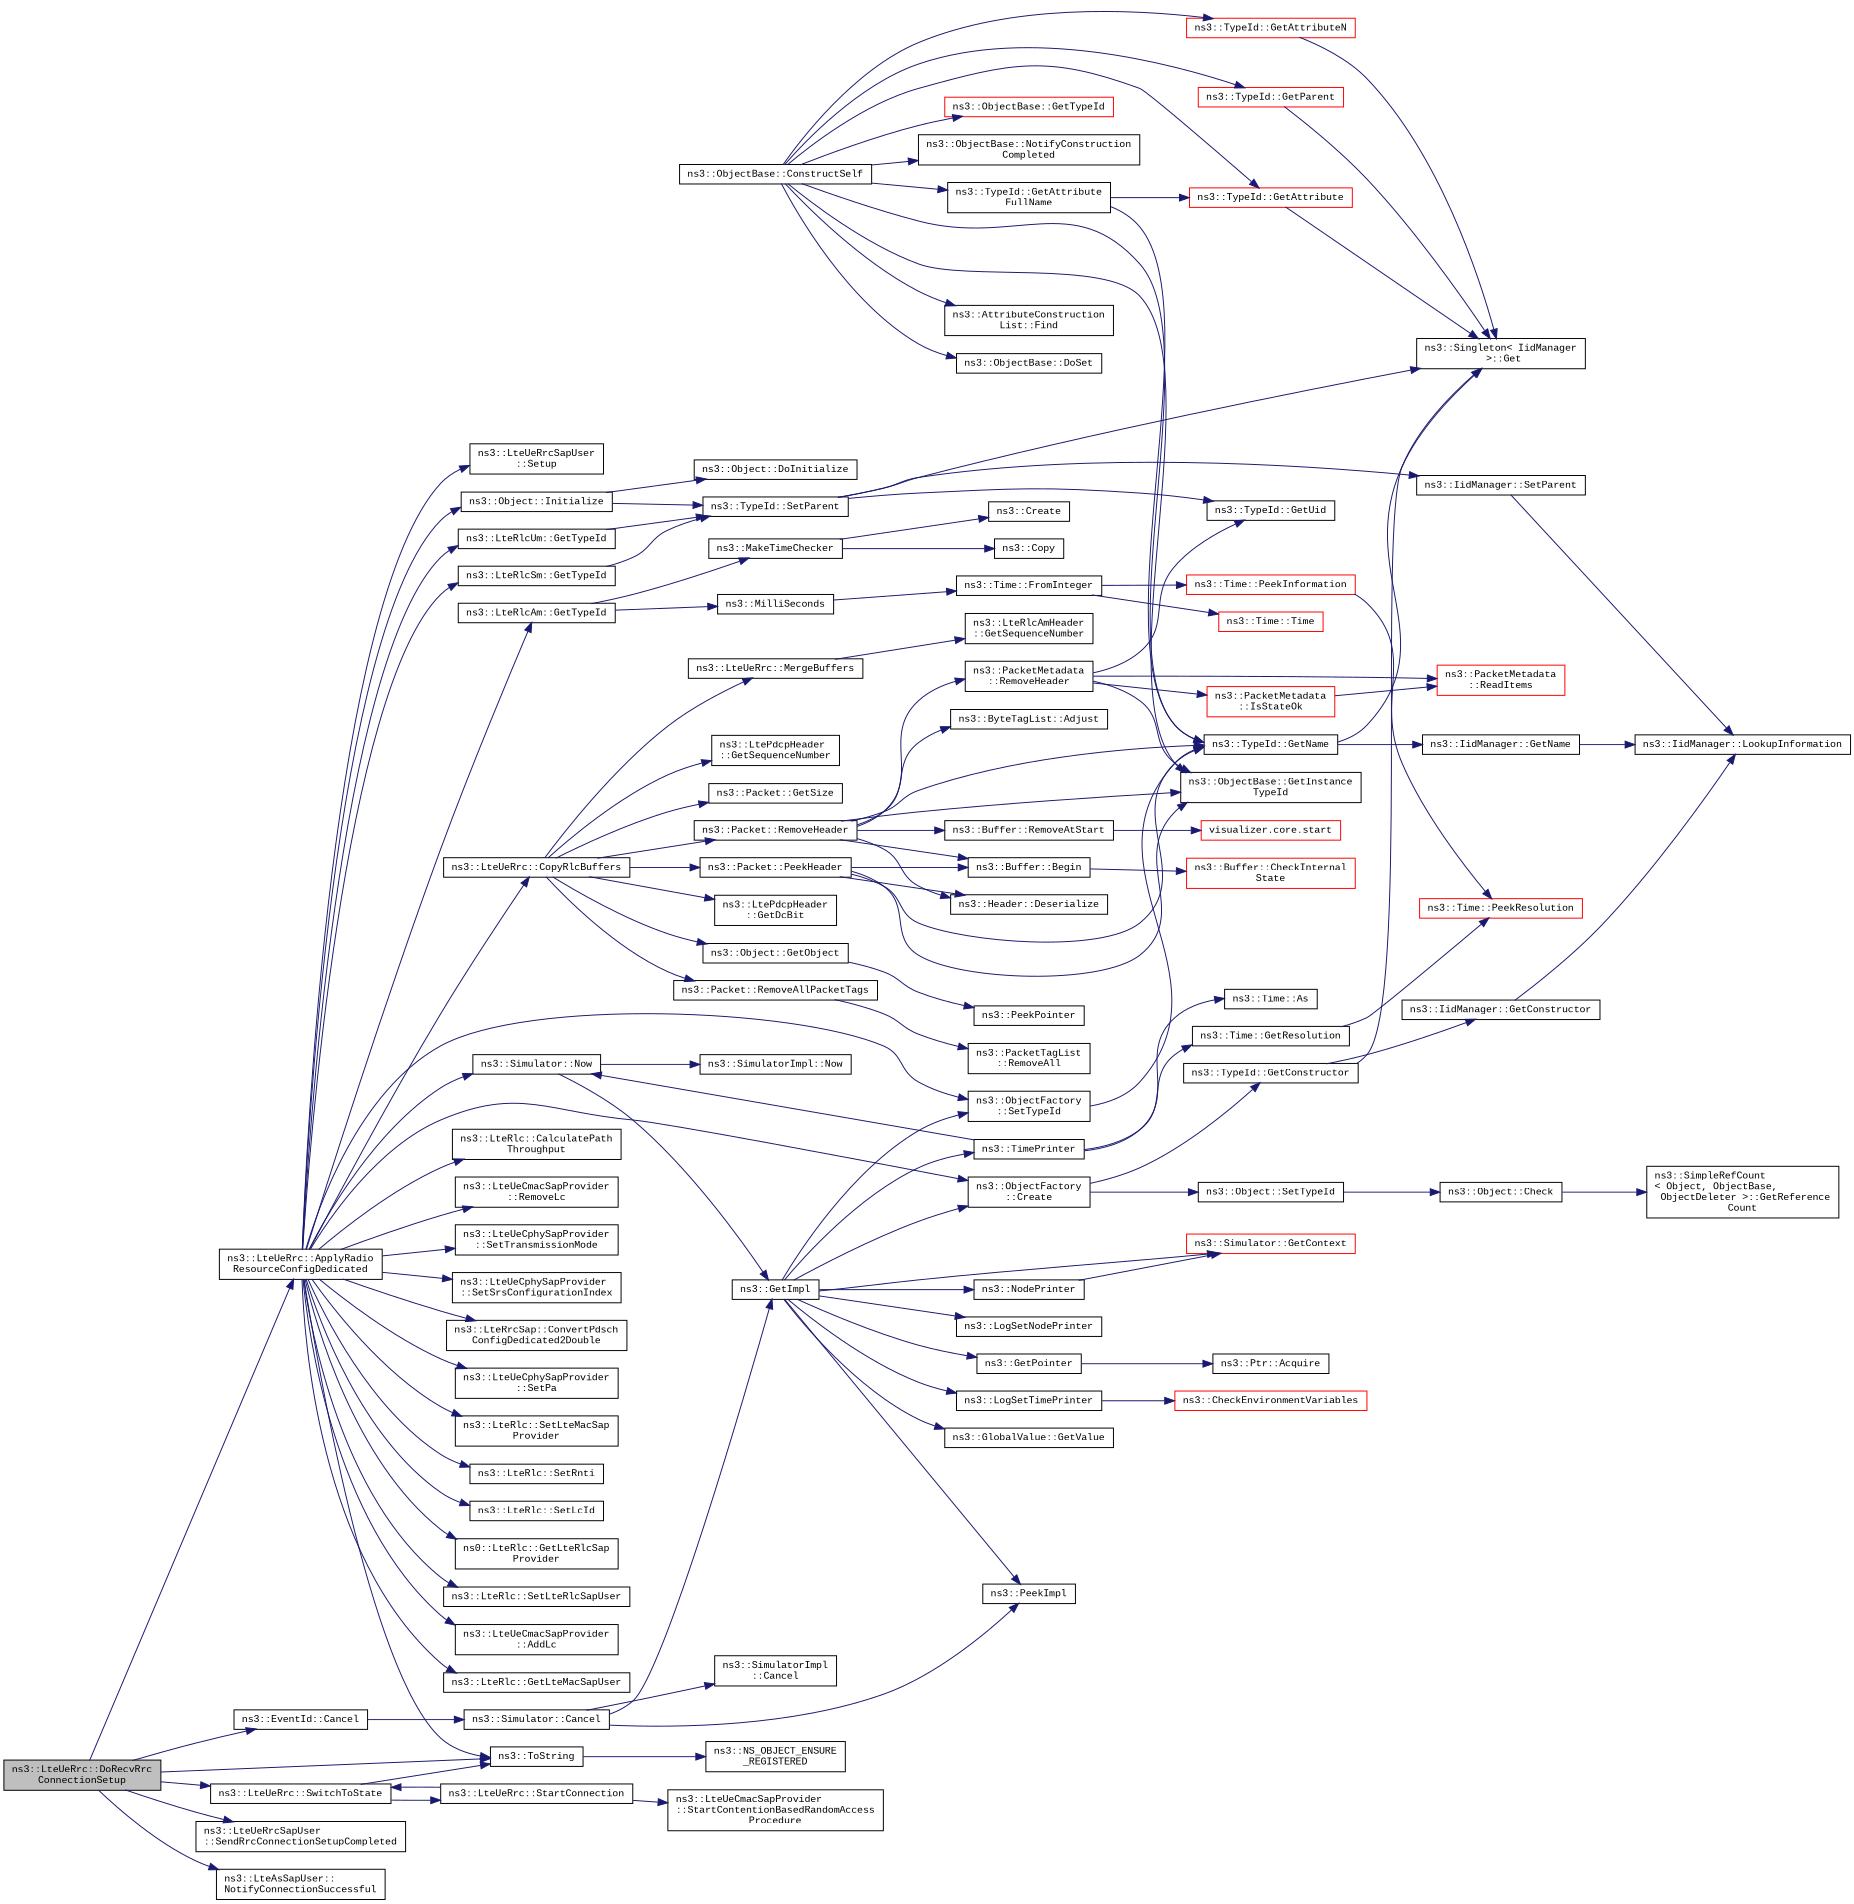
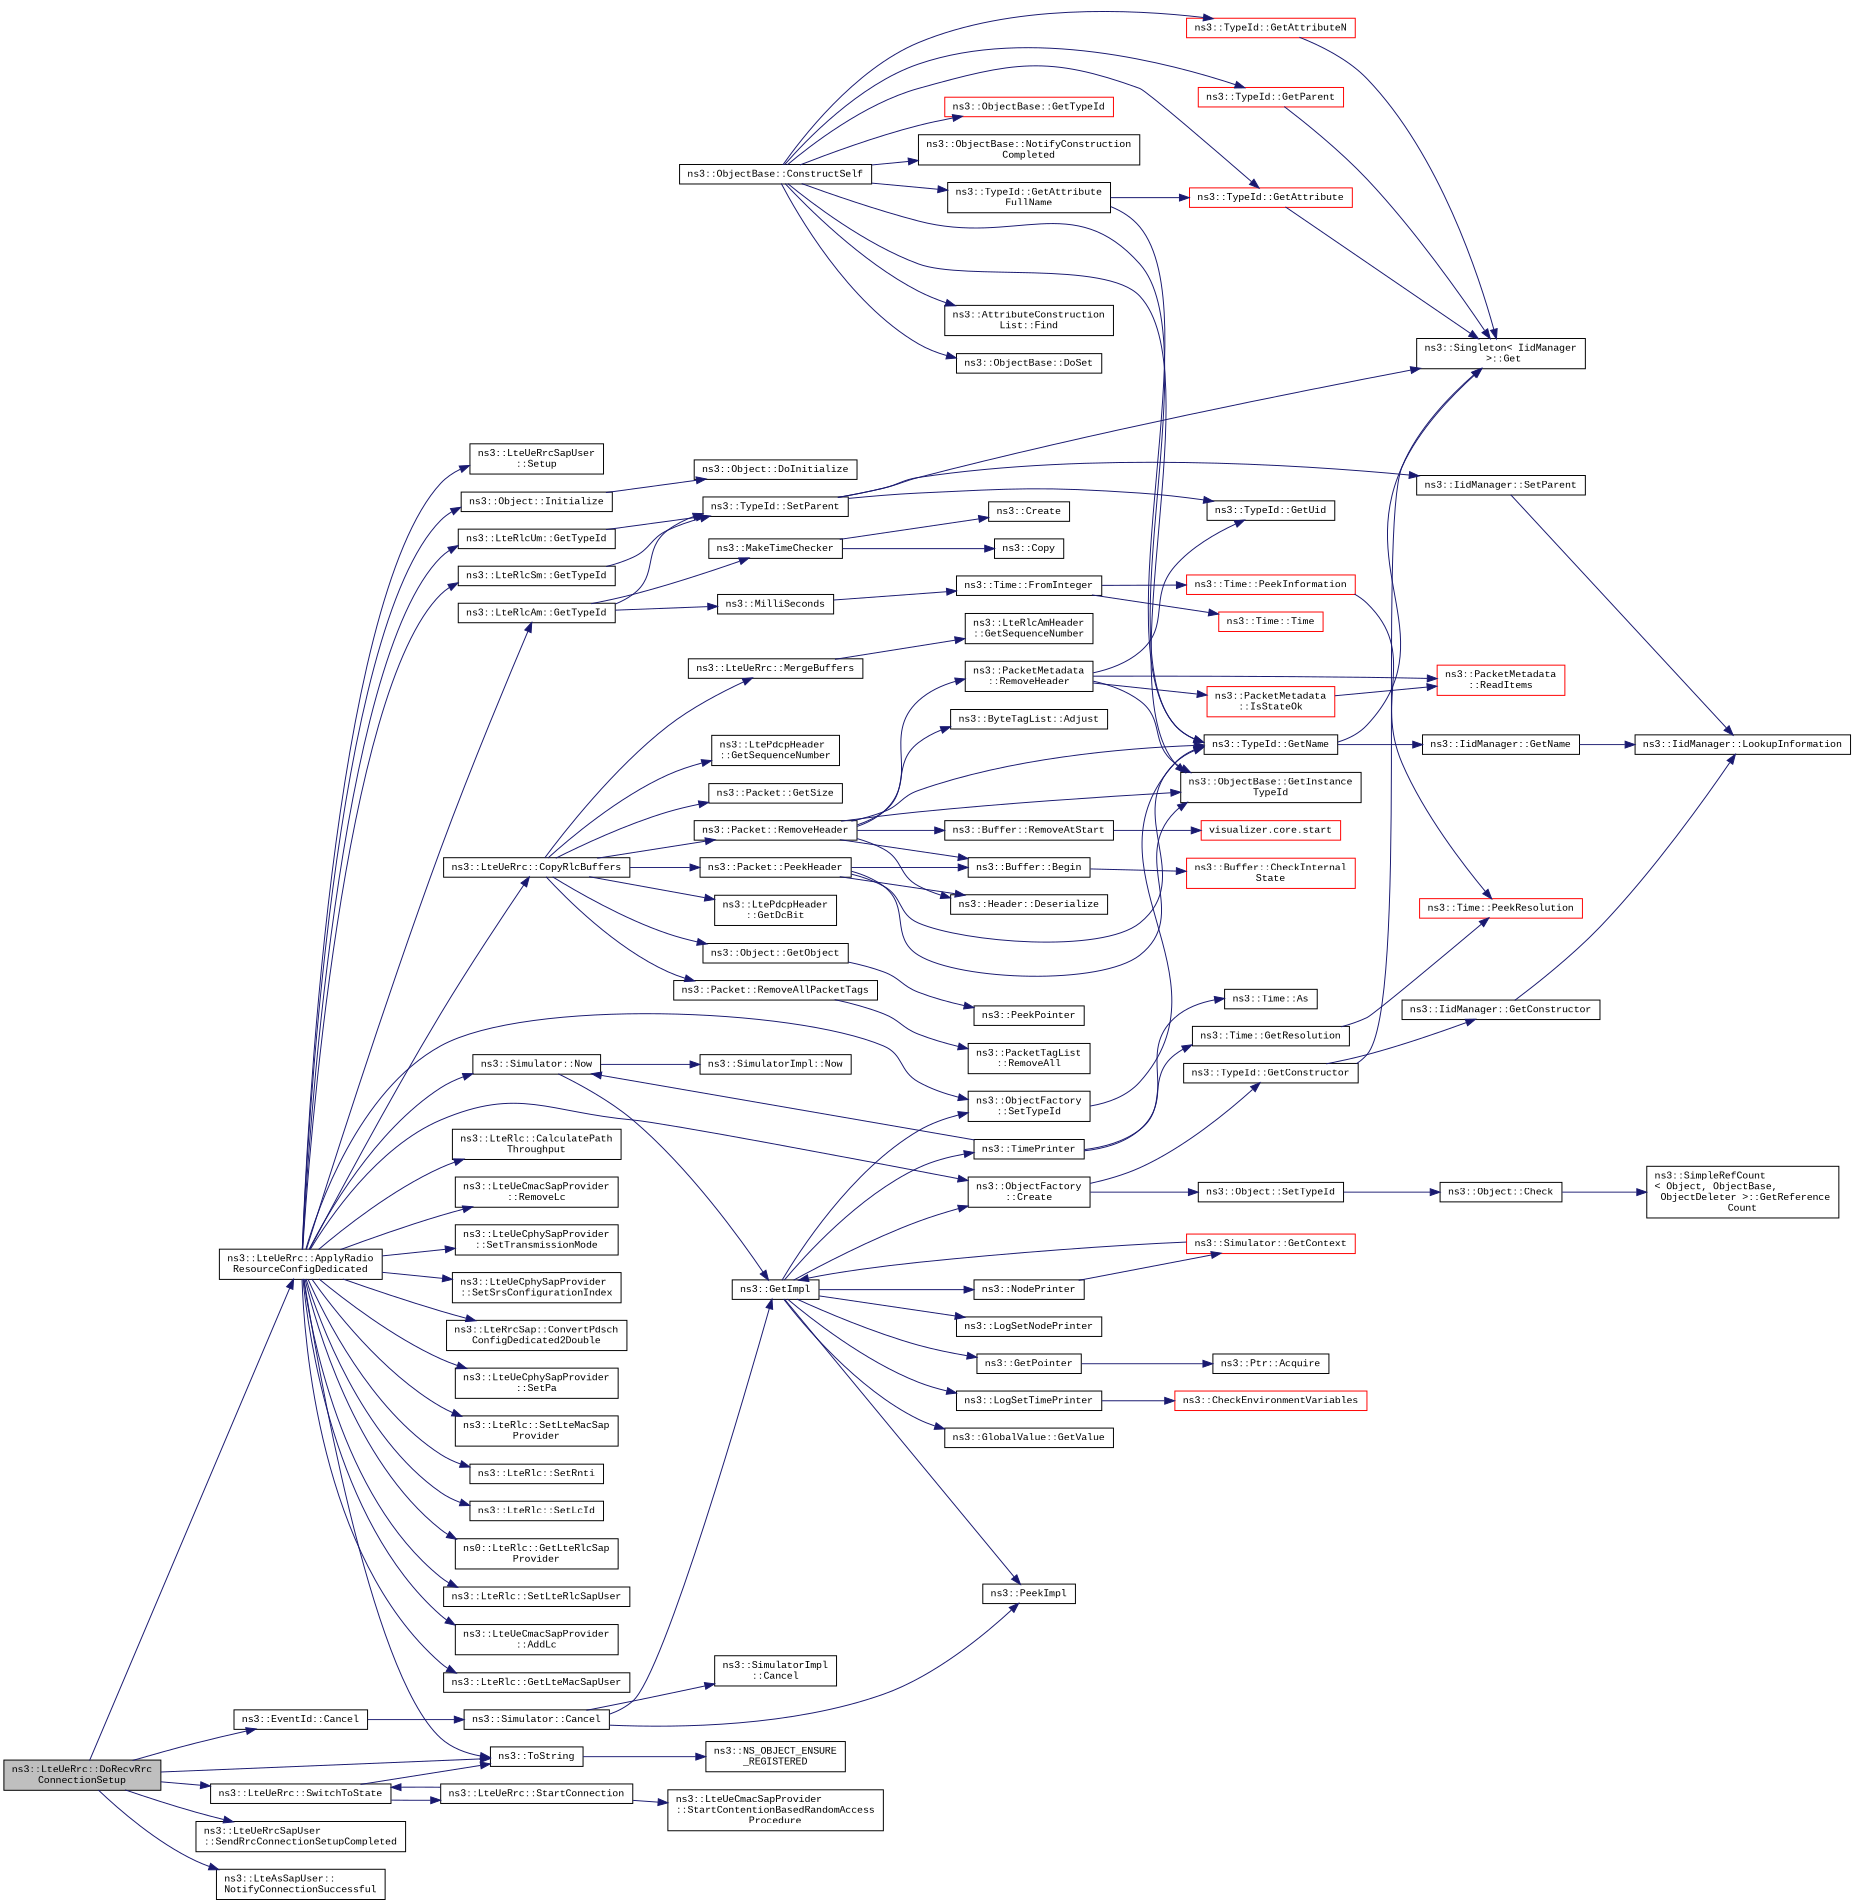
edge "ns3::Object::Initialize" -> "ns3::TypeId::SetParent": now "ns3::LteRlcAm::GetTypeId" -> "ns3::TypeId::SetParent"
edge "ns3::GetImpl" -> "ns3::Simulator::GetContext": reversed
